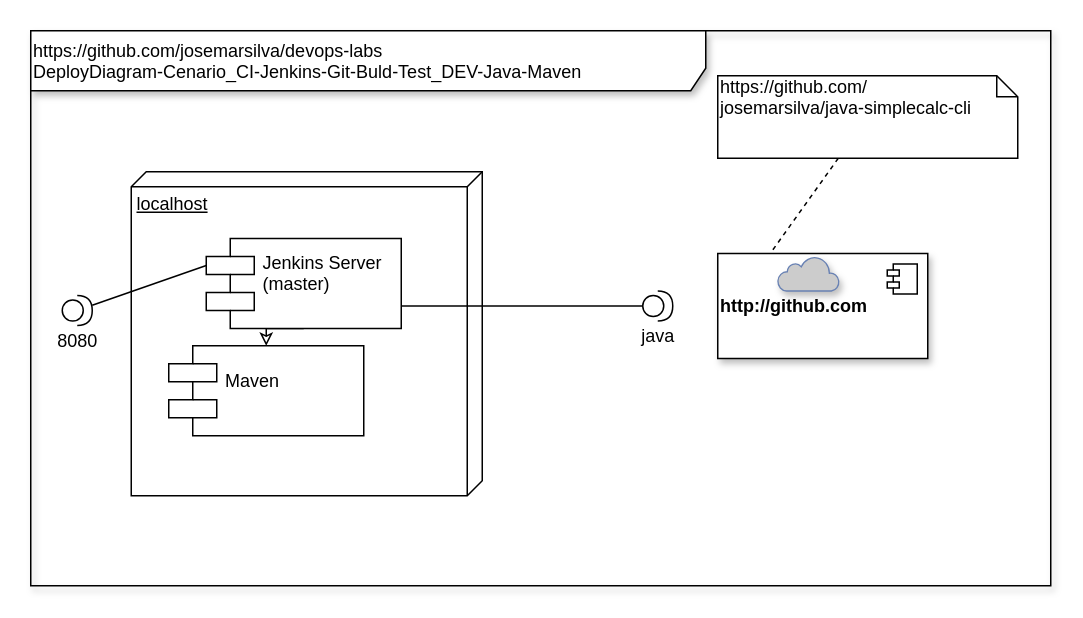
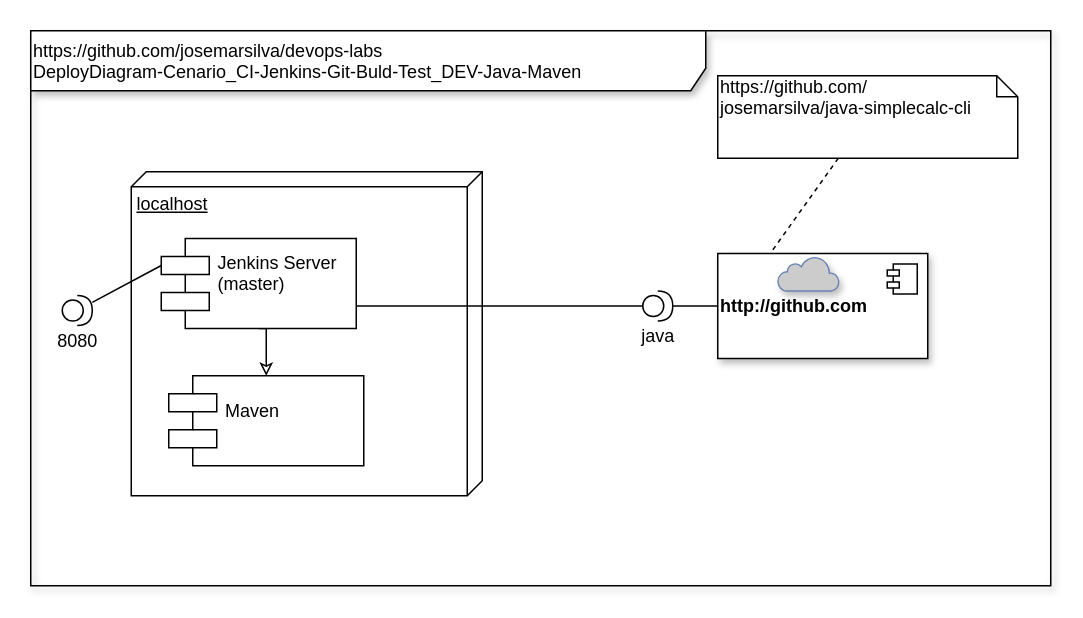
node "Jenkins Server (master)": moved (304, 284) -> (259, 284)
edge "java" -- "http://github.com": added
node "Maven": moved (266, 391) -> (266, 421)
